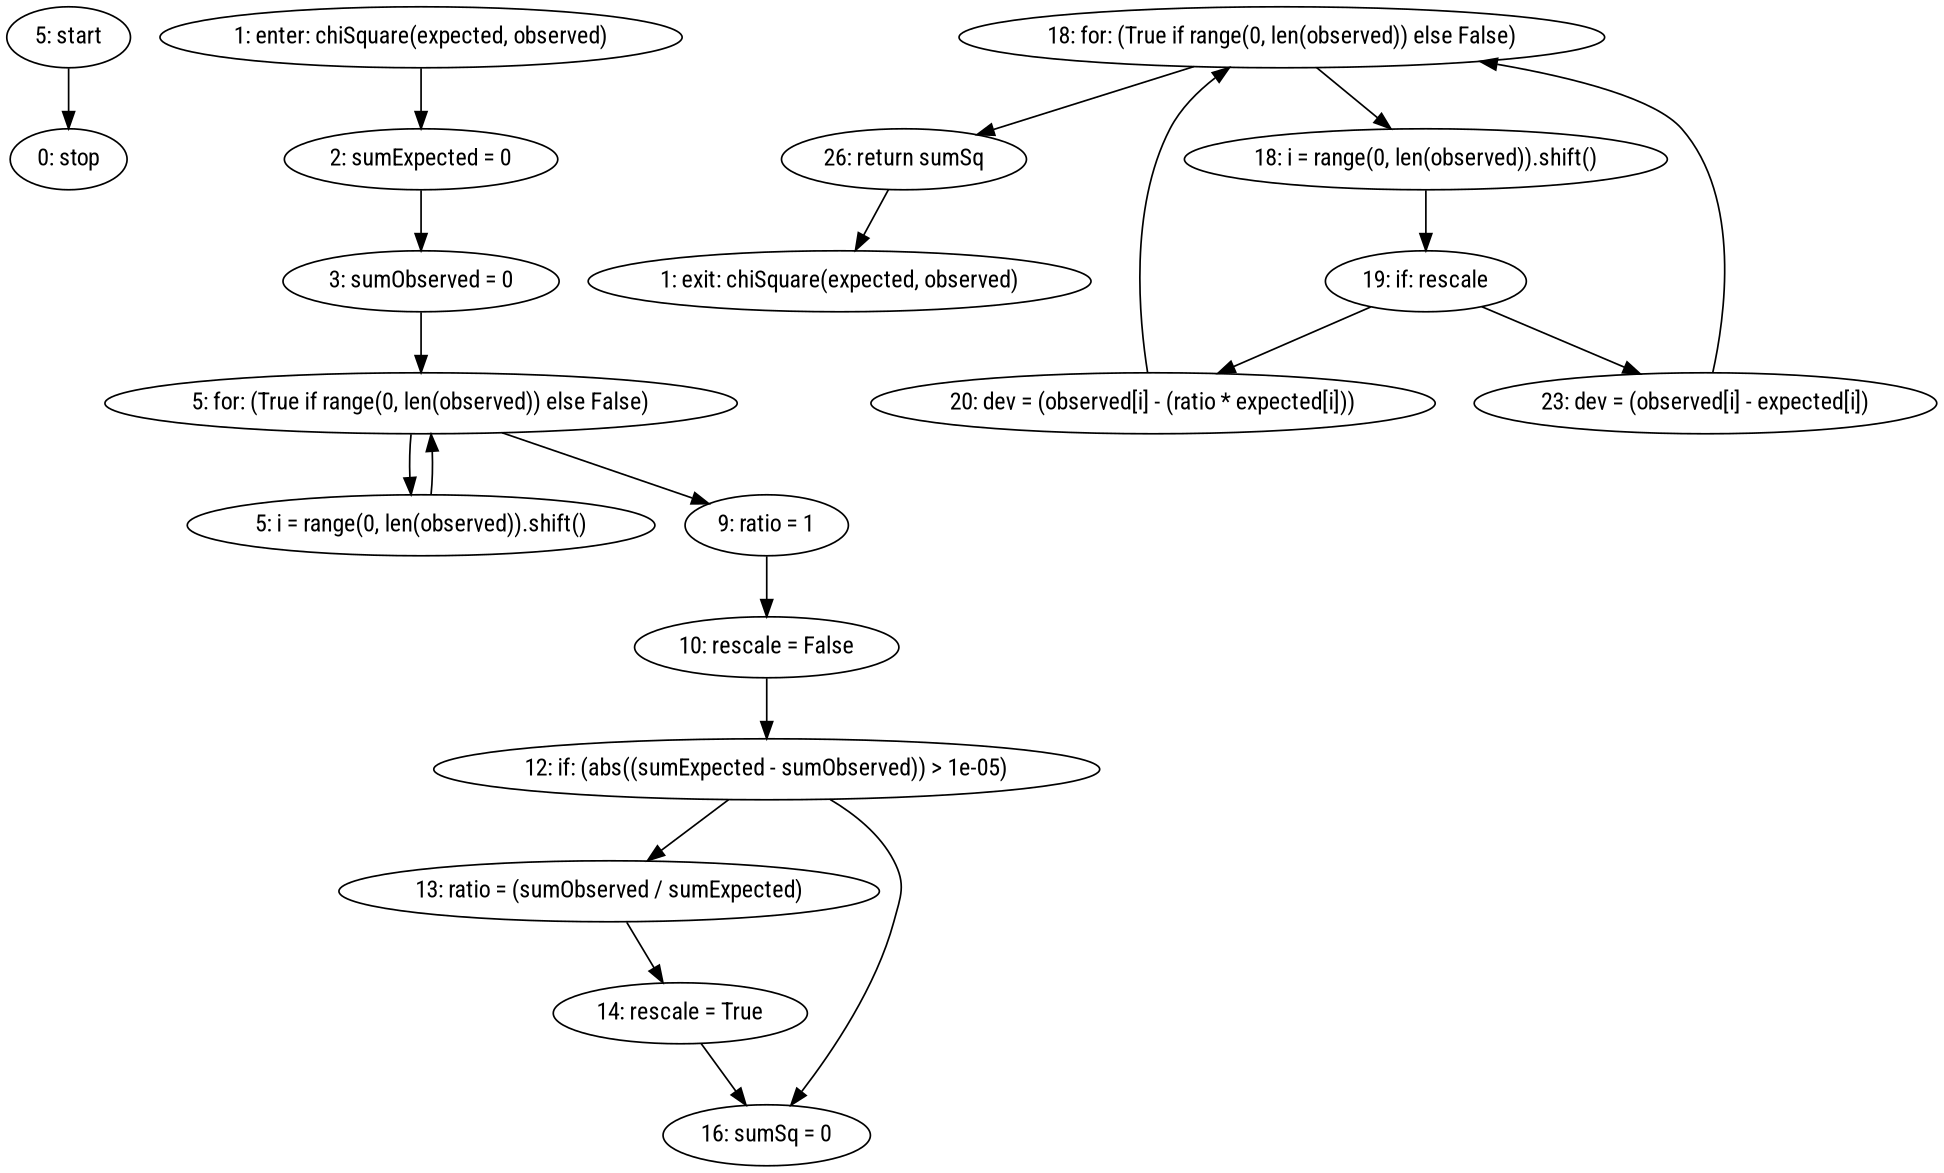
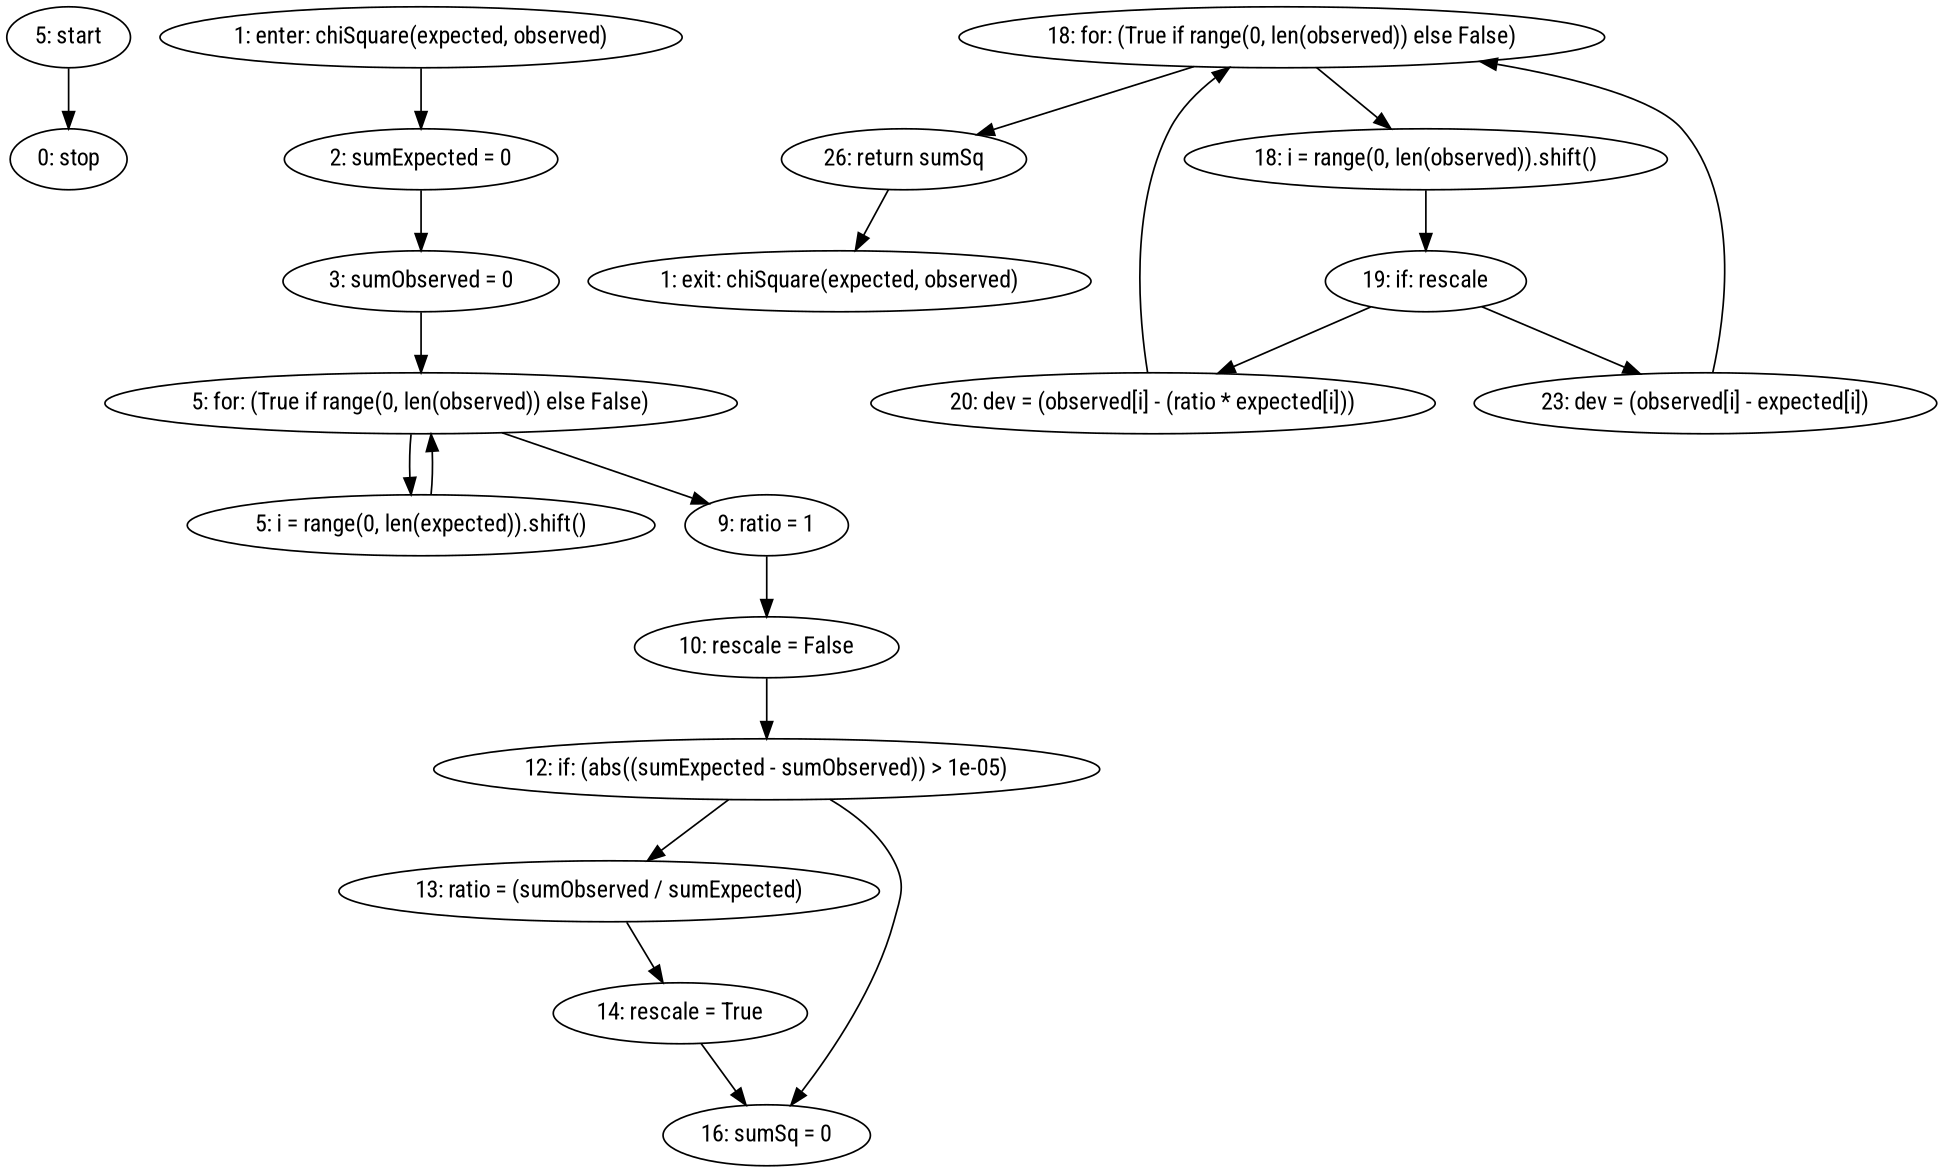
node "5: i = range(0, len(observed)).shift()": label "5: i = range(0, len(observed)).shift()" -> "5: i = range(0, len(expected)).shift()"
